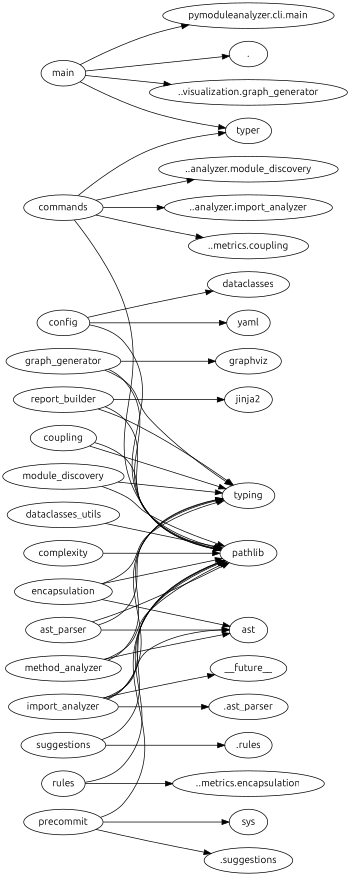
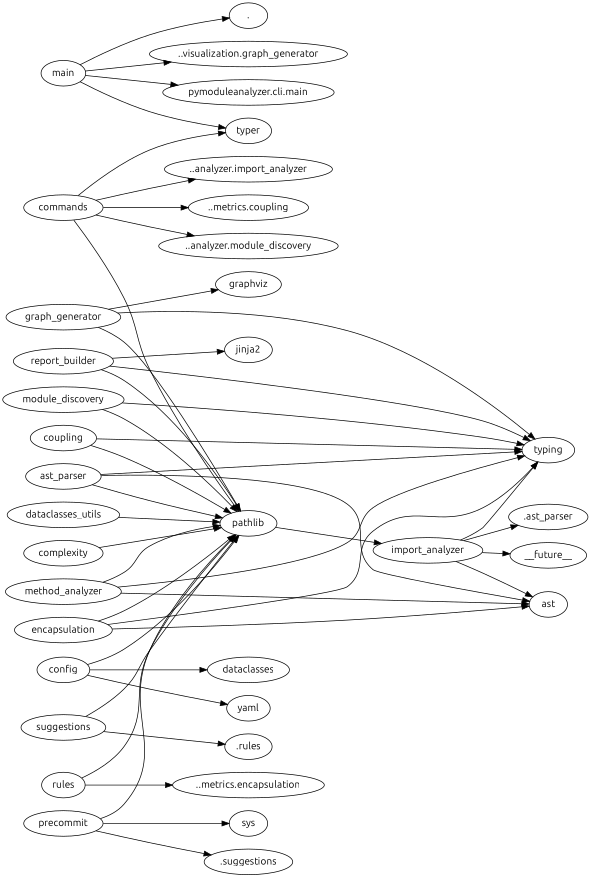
edge "import_analyzer" -> "pathlib": reversed
